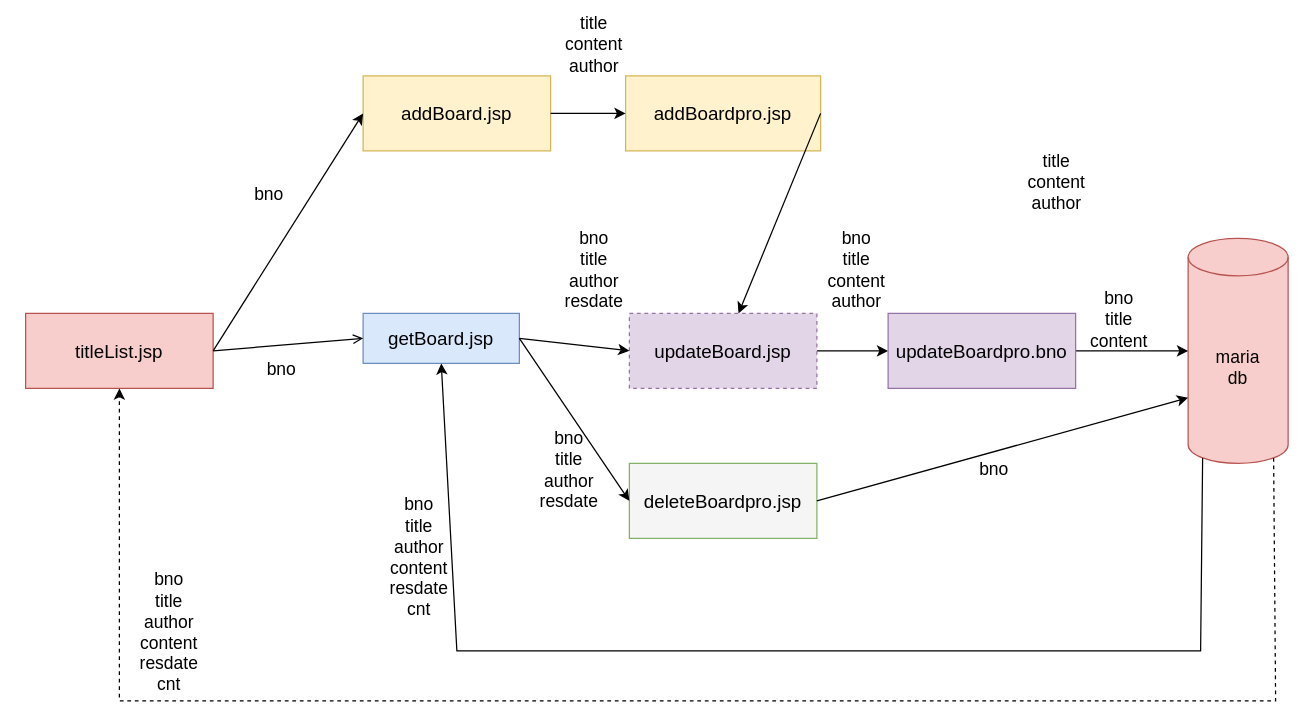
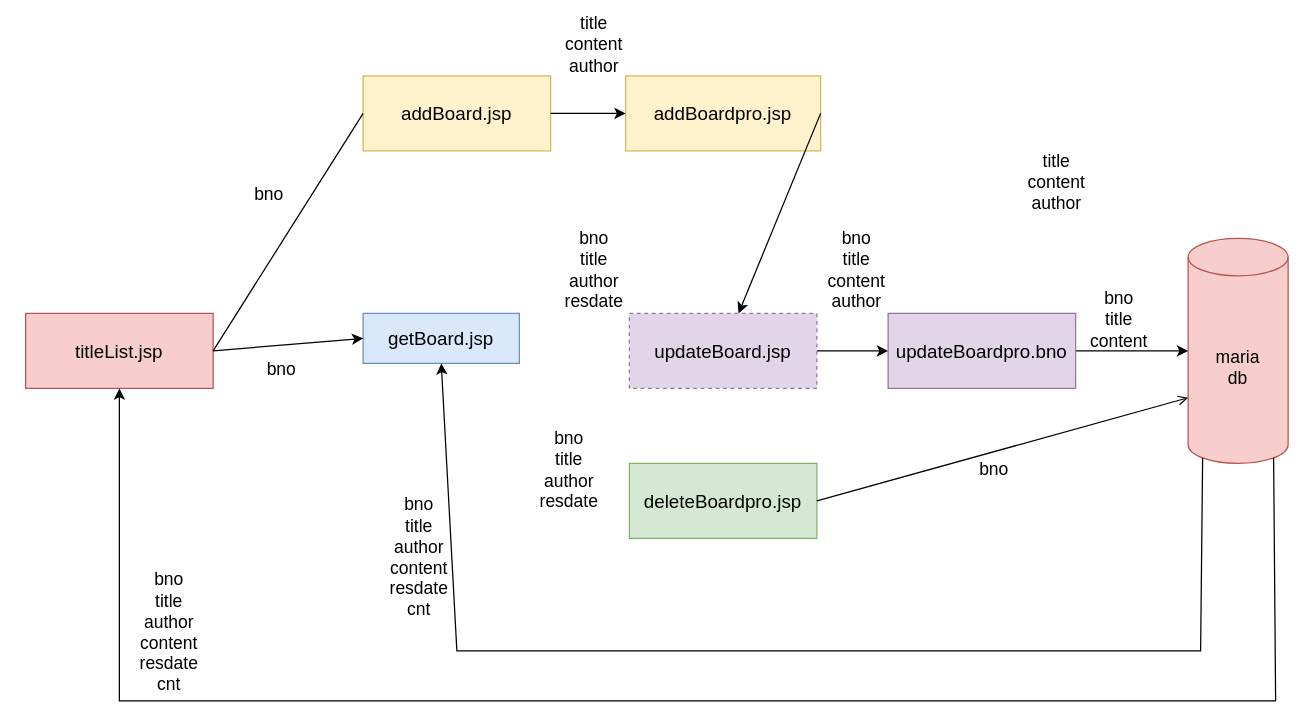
edge "titleList.jsp" -> "addBoard.jsp": arrowhead classic -> none
edge "titleList.jsp" -> "getBoard.jsp": arrowhead open -> classic
edge "getBoard.jsp" -> "updateBoard.jsp": removed
edge "deleteBoardpro.jsp" -> "maria db": arrowhead classic -> open
edge "getBoard.jsp" -> "deleteBoardpro.jsp": removed
node "deleteBoardpro.jsp": fillcolor #f5f5f5 -> #d5e8d4
edge "maria db" -> "titleList.jsp": style dashed -> solid
